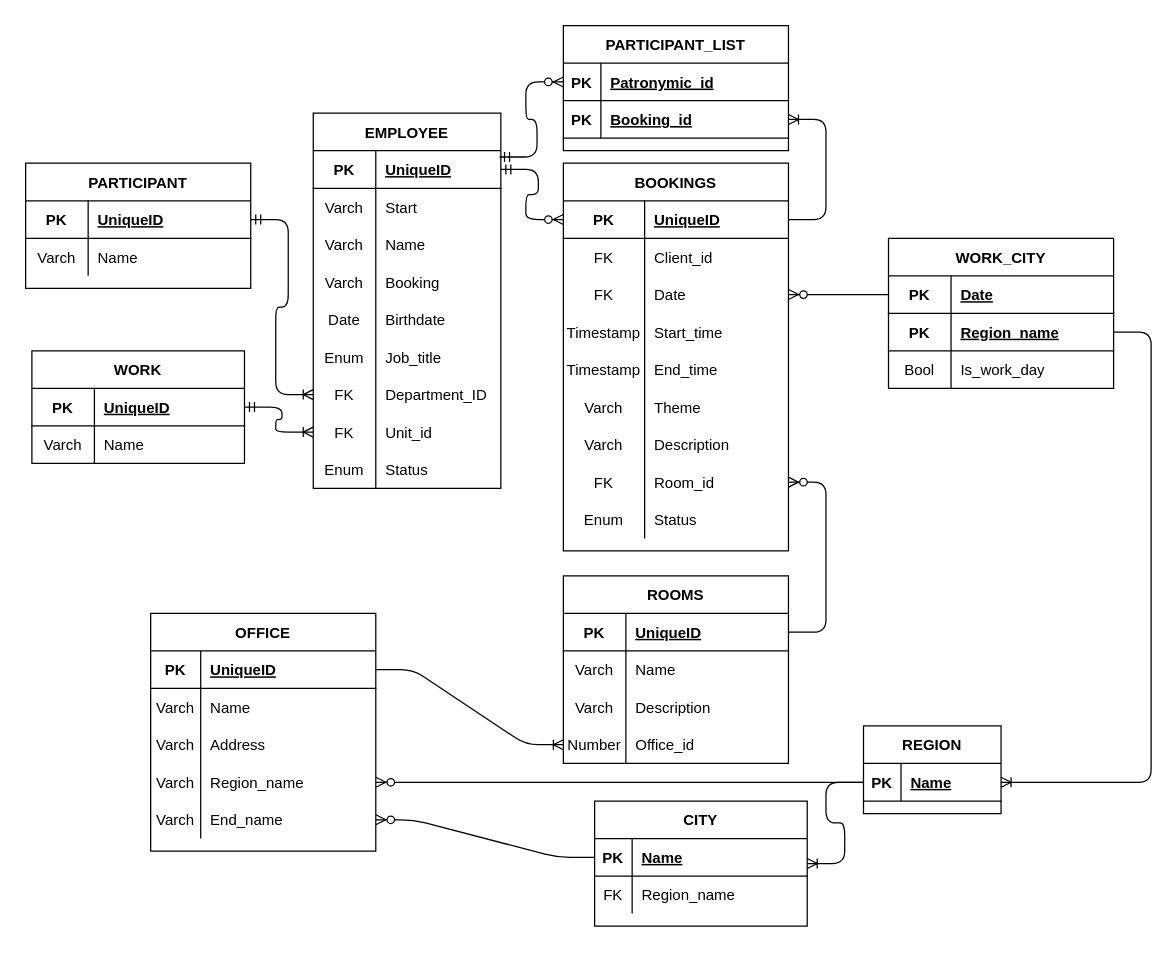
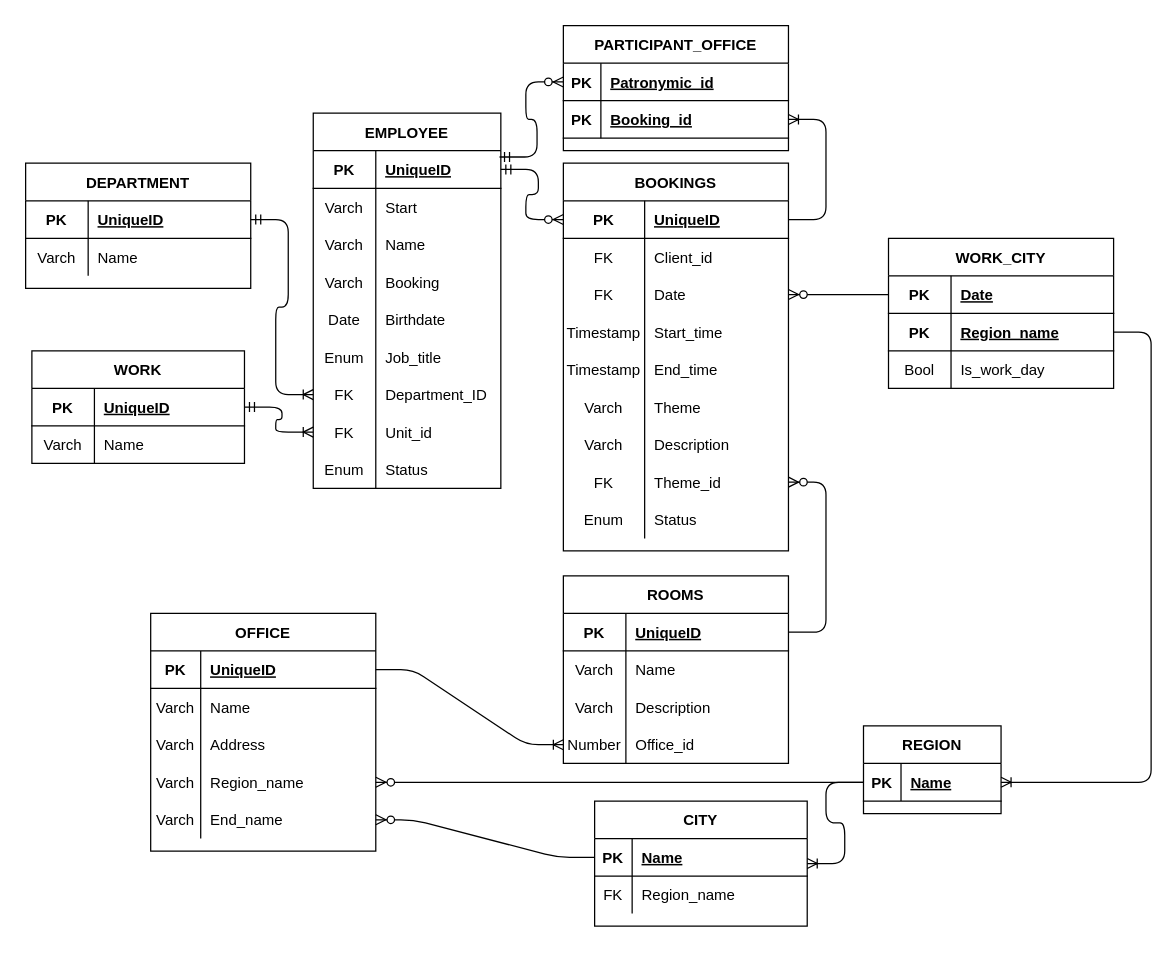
node "PARTICIPANT_LIST": label "PARTICIPANT_LIST" -> "PARTICIPANT_OFFICE"
node "PARTICIPANT": label "PARTICIPANT" -> "DEPARTMENT"
node "Room_id": label "Room_id" -> "Theme_id"
